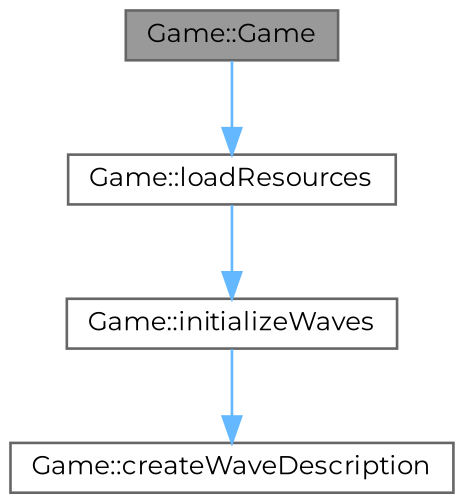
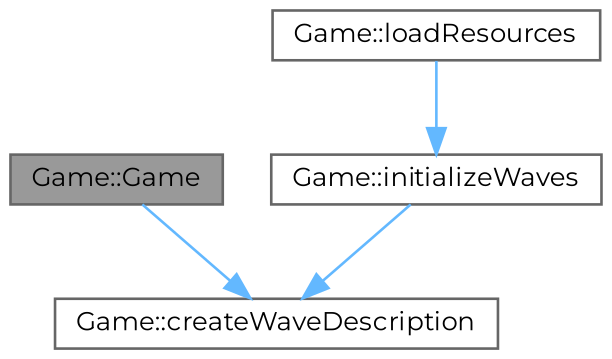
edge "Game::Game" -> "Game::loadResources": now "Game::Game" -> "Game::createWaveDescription"
